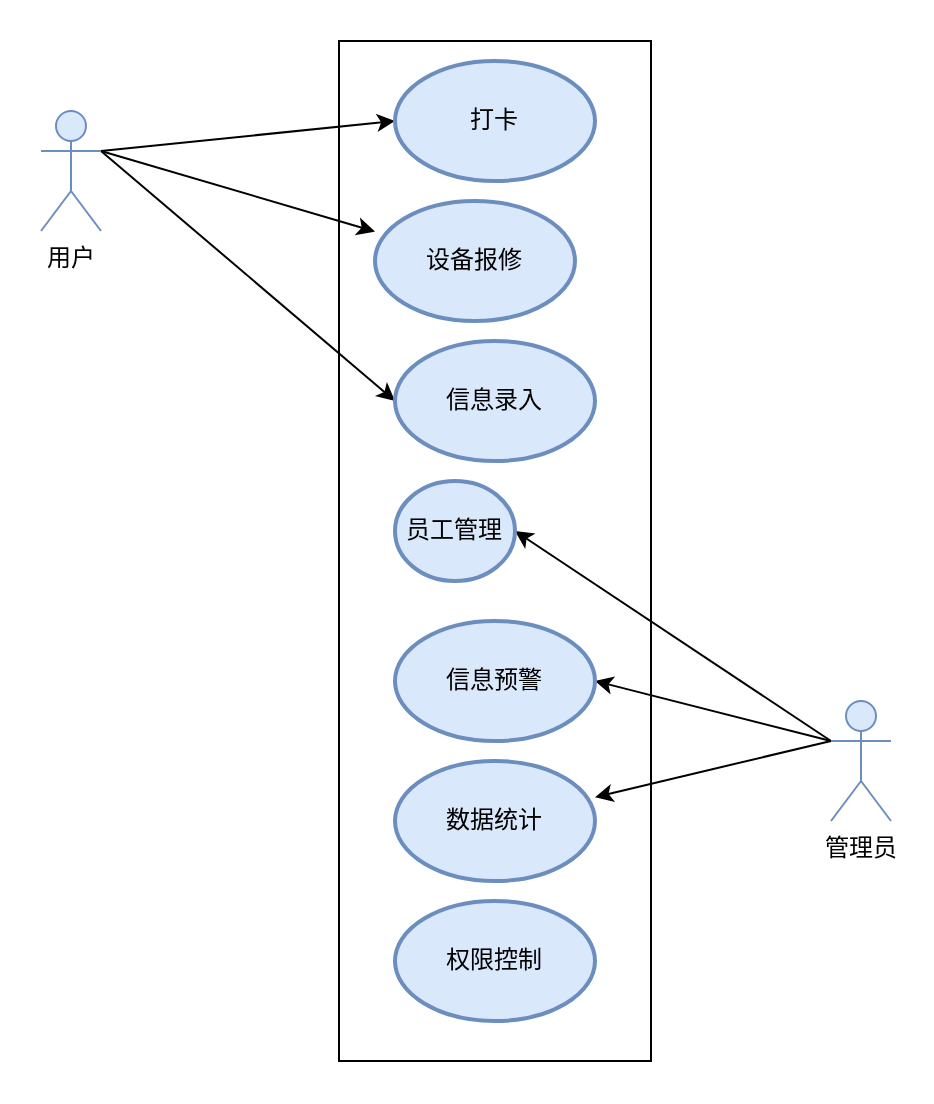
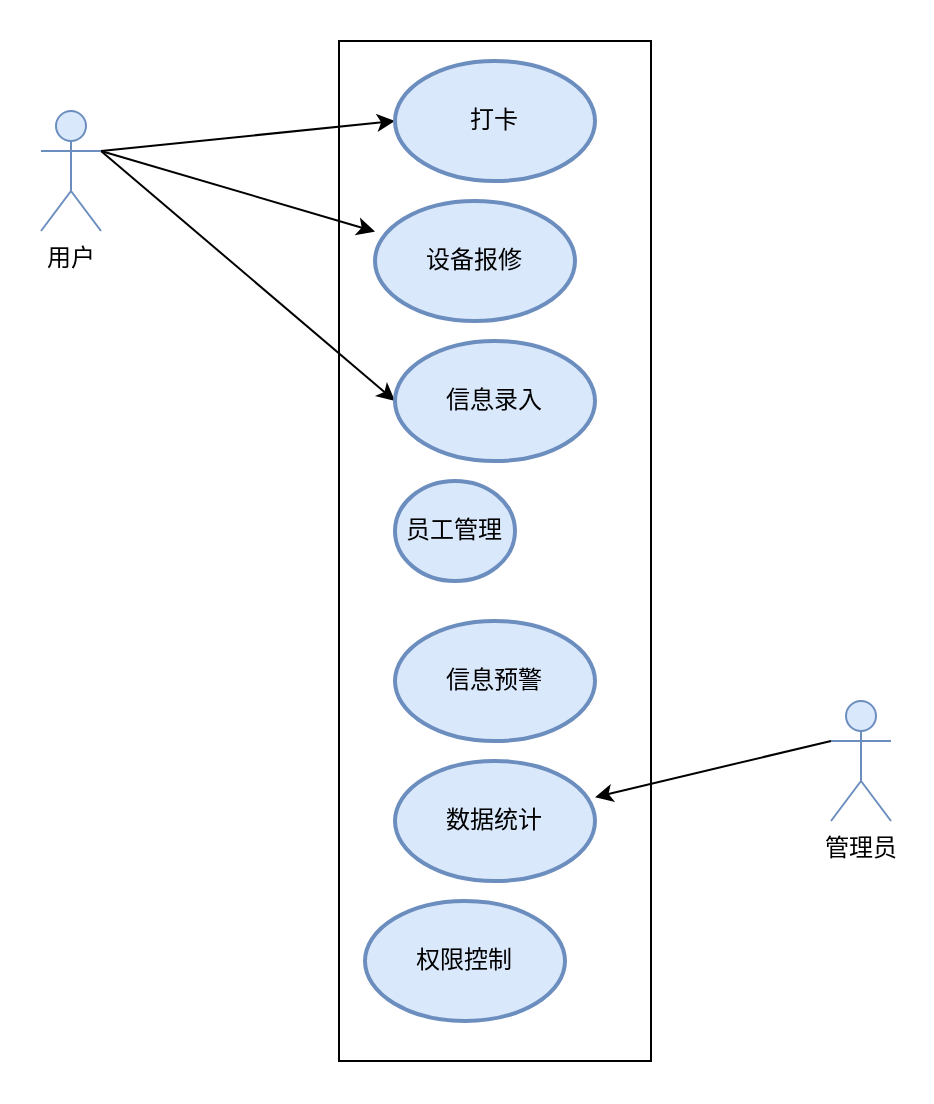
edge "管理员" -> "员工管理": removed
edge "管理员" -> "信息预警": removed
node "权限控制": moved (495, 961) -> (465, 961)
